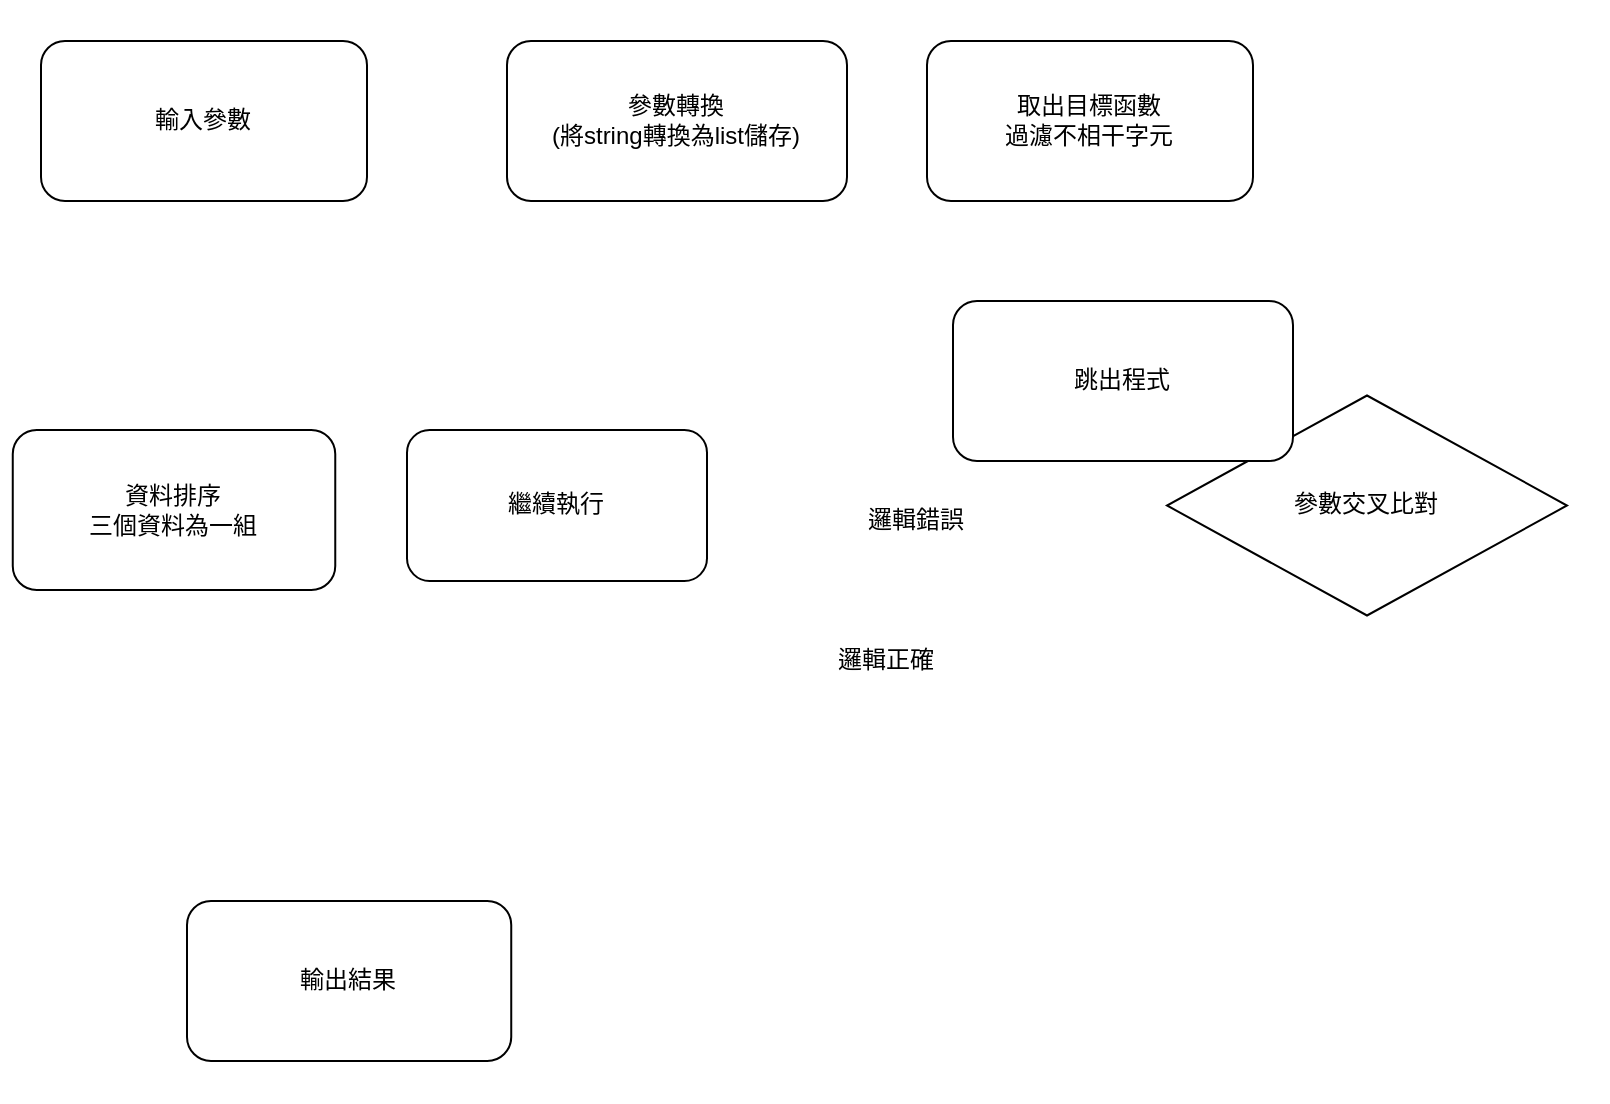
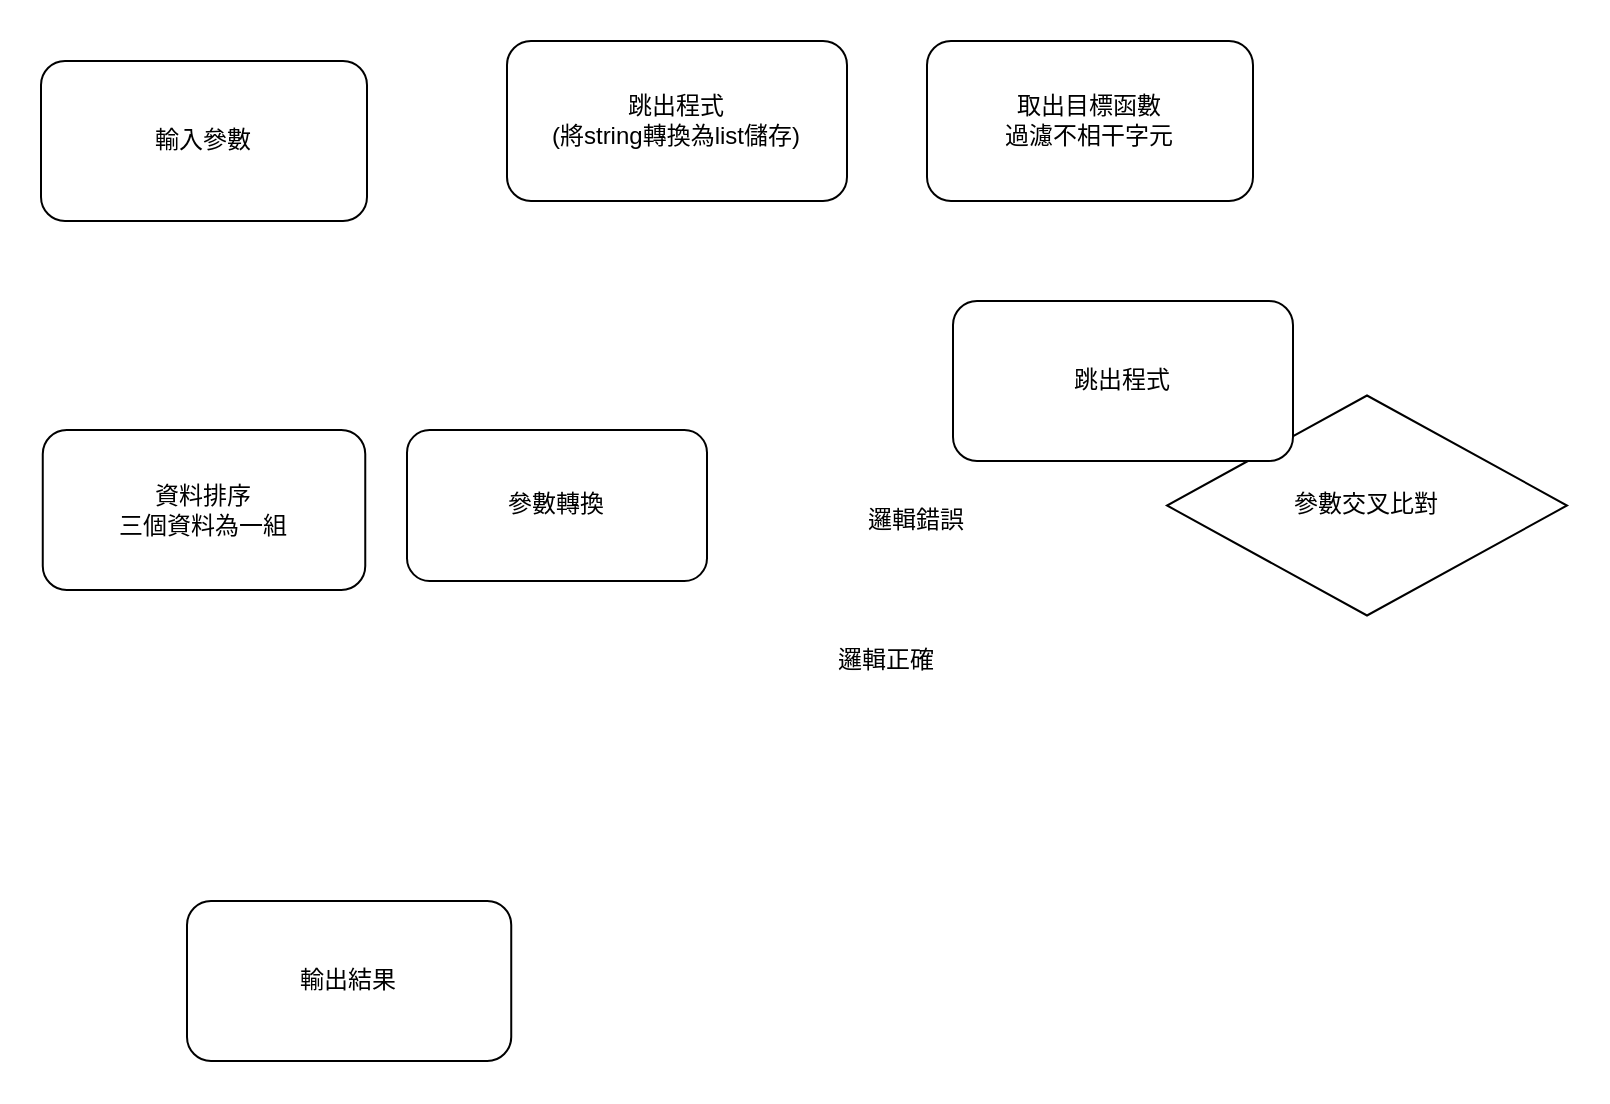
node "輸入參數": moved (204, 121) -> (204, 141)
node "參數轉換 (將string轉換為list儲存)": label "參數轉換 (將string轉換為list儲存)" -> "跳出程式 (將string轉換為list儲存)"
node "繼續執行": label "繼續執行" -> "參數轉換"
node "資料排序 三個資料為一組": moved (174, 510) -> (204, 510)
